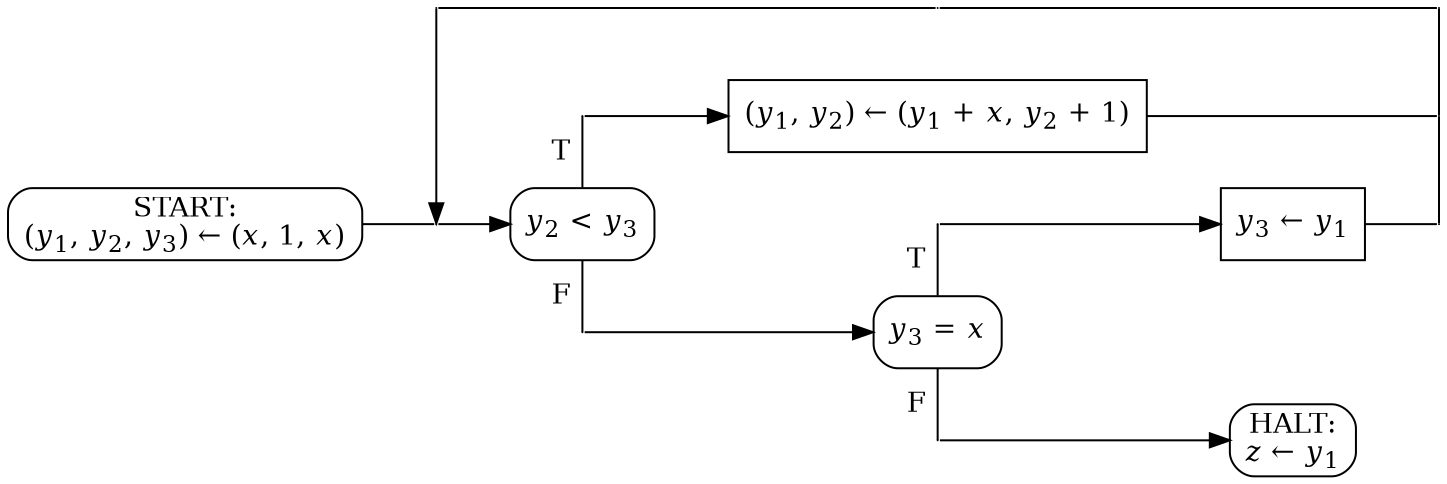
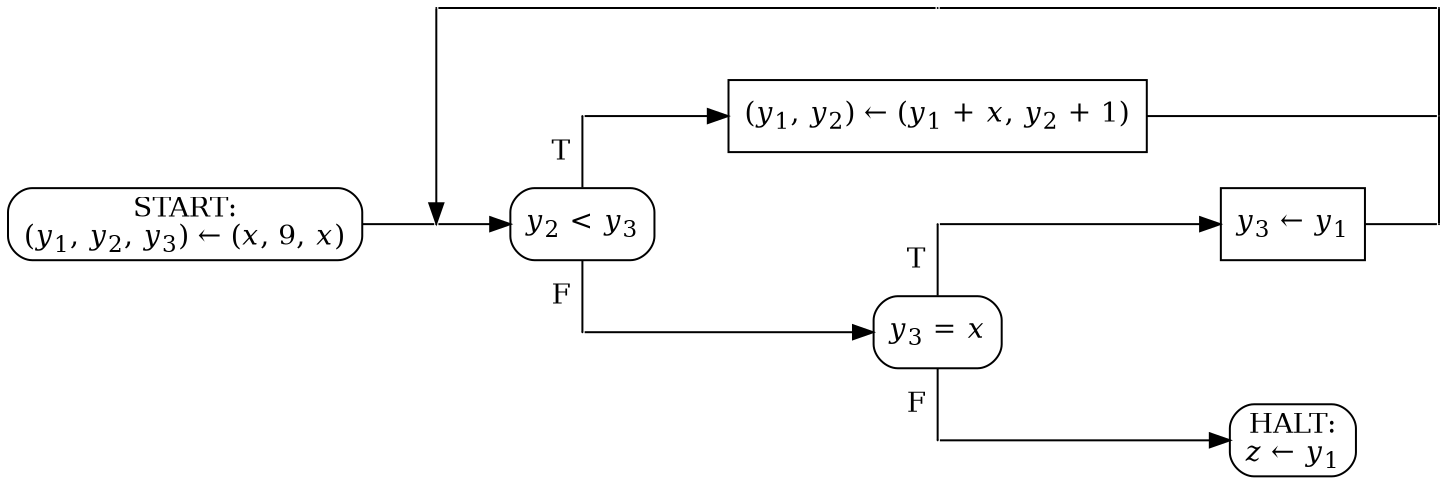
node "START:": text ", 1," -> ", 9,"
